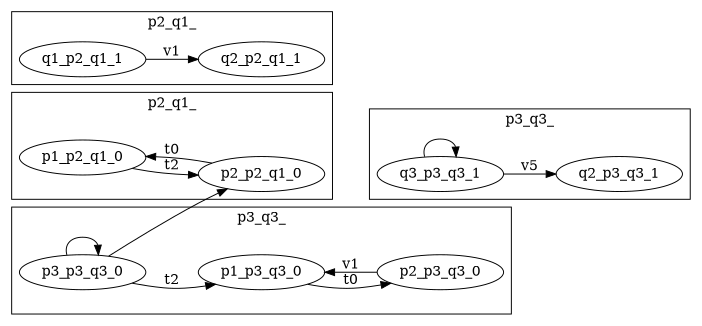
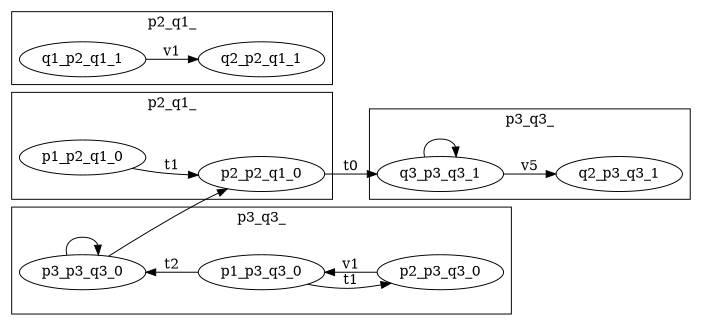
edge "p2_p2_q1_0" -> "p1_p2_q1_0": now "p2_p2_q1_0" -> "q3_p3_q3_1"
edge "p1_p2_q1_0" -> "p2_p2_q1_0": label "t2" -> "t1"
edge "p1_p3_q3_0" -> "p2_p3_q3_0": label "t0" -> "t1"
edge "p3_p3_q3_0" -> "p1_p3_q3_0": reversed
